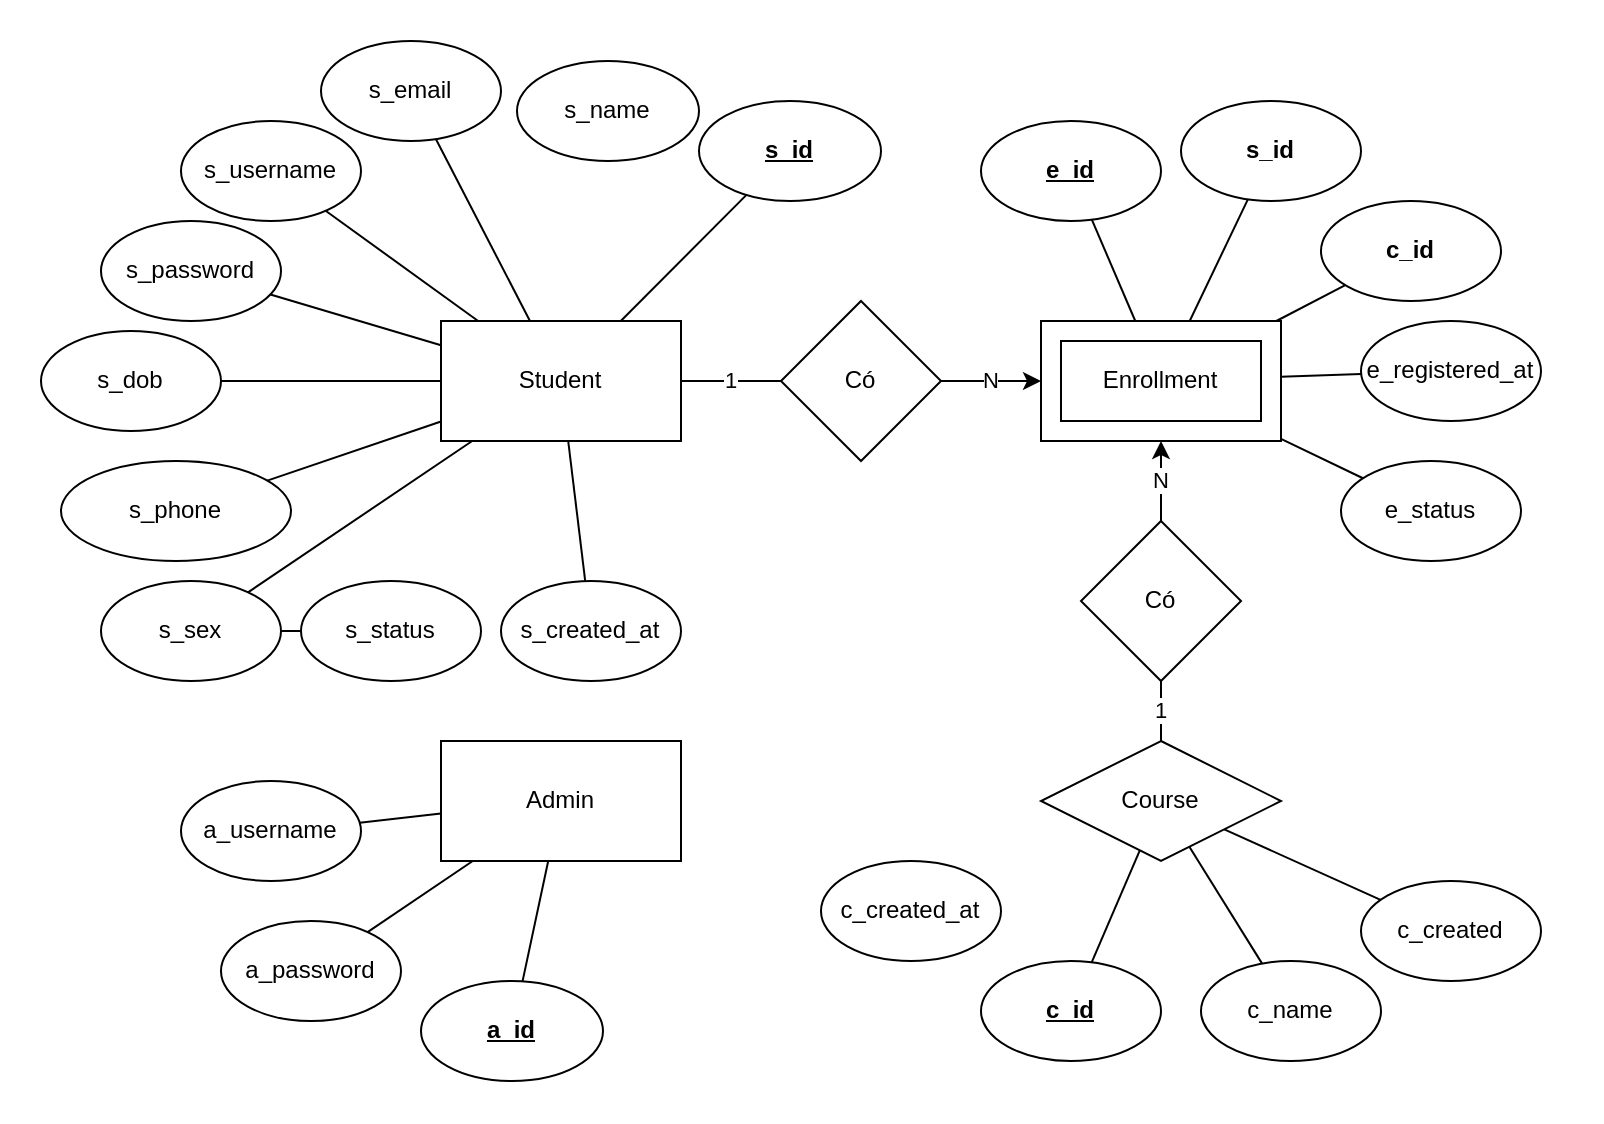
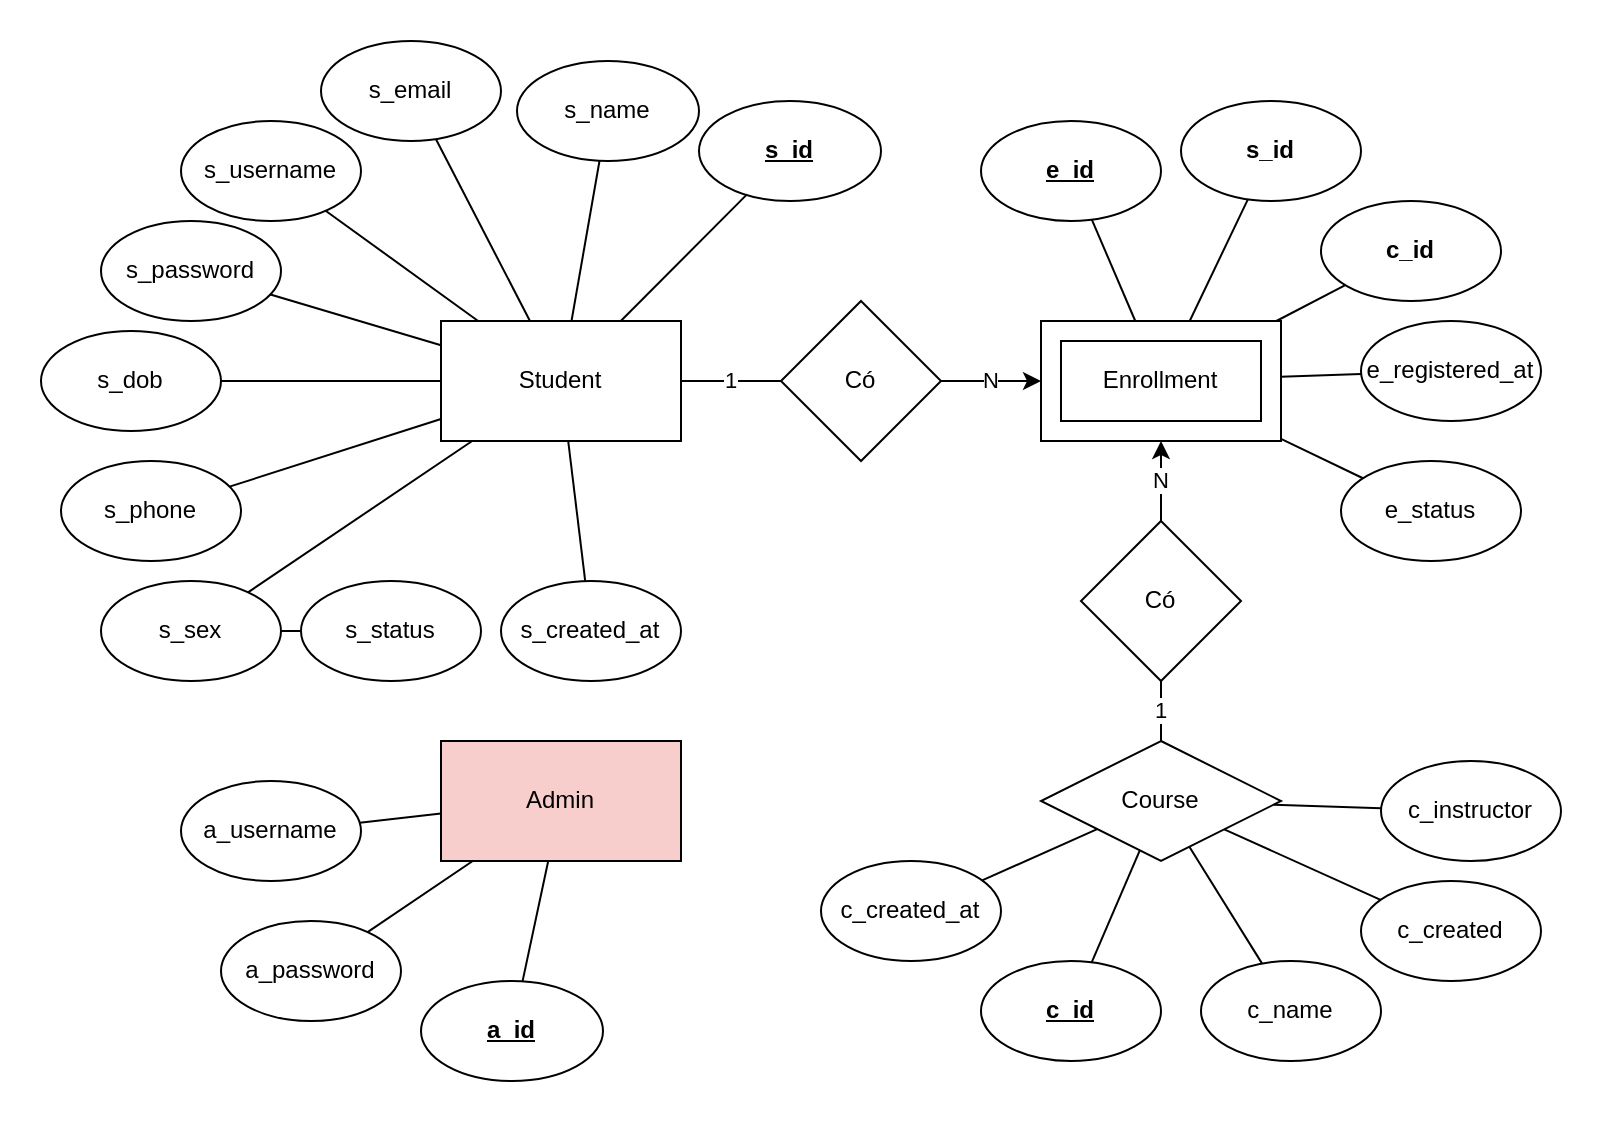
edge "s_name" -- "Student": added
node "s_phone": size 230x100 -> 180x100
node "Admin": fillcolor #ffffff -> #f8cecc
edge "Course" -- "c_instructor": added
node "c_instructor": added
edge "Course" -- "c_created_at": added
